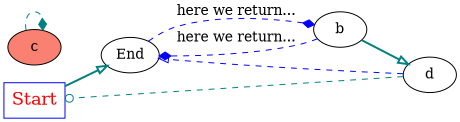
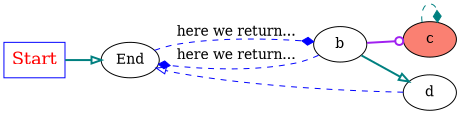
edge "b" -> "c": added
edge "d" -> "Start": removed
